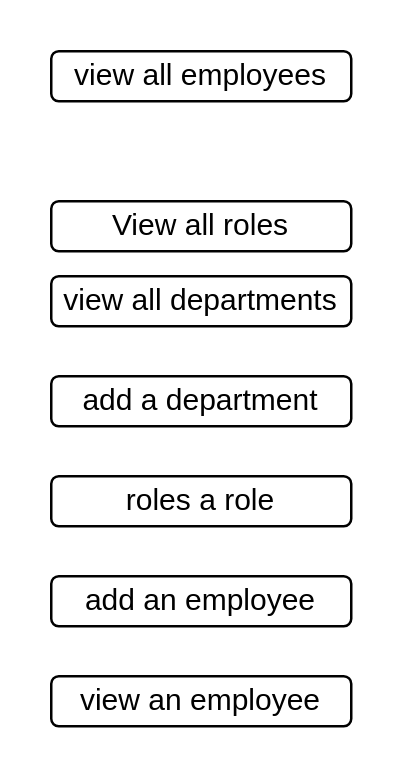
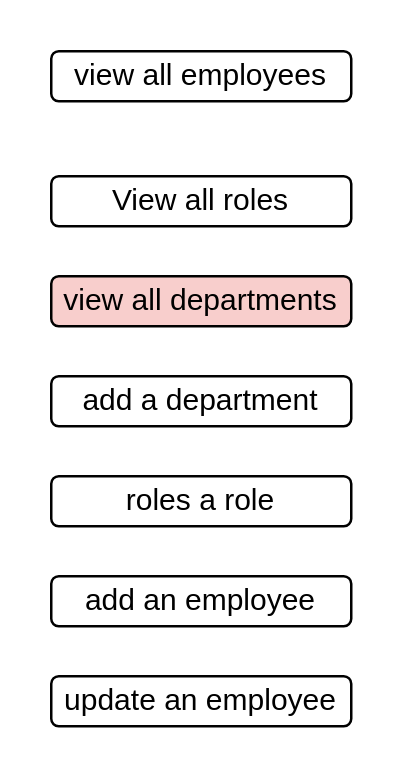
node "View all roles": moved (201, 226) -> (201, 201)
node "view all departments": fillcolor #ffffff -> #f8cecc
node "view an employee": label "view an employee" -> "update an employee"
